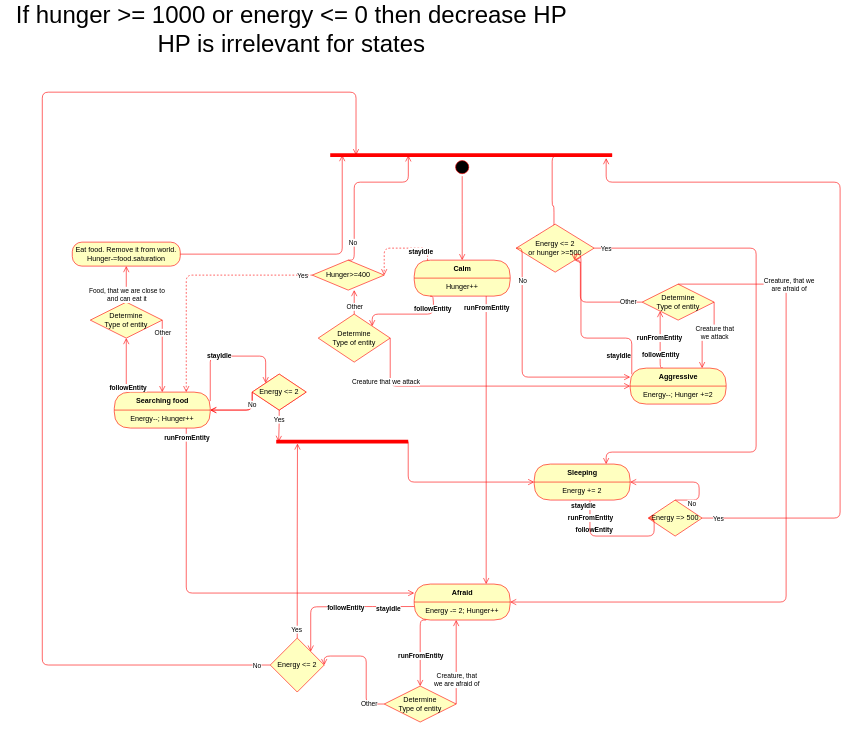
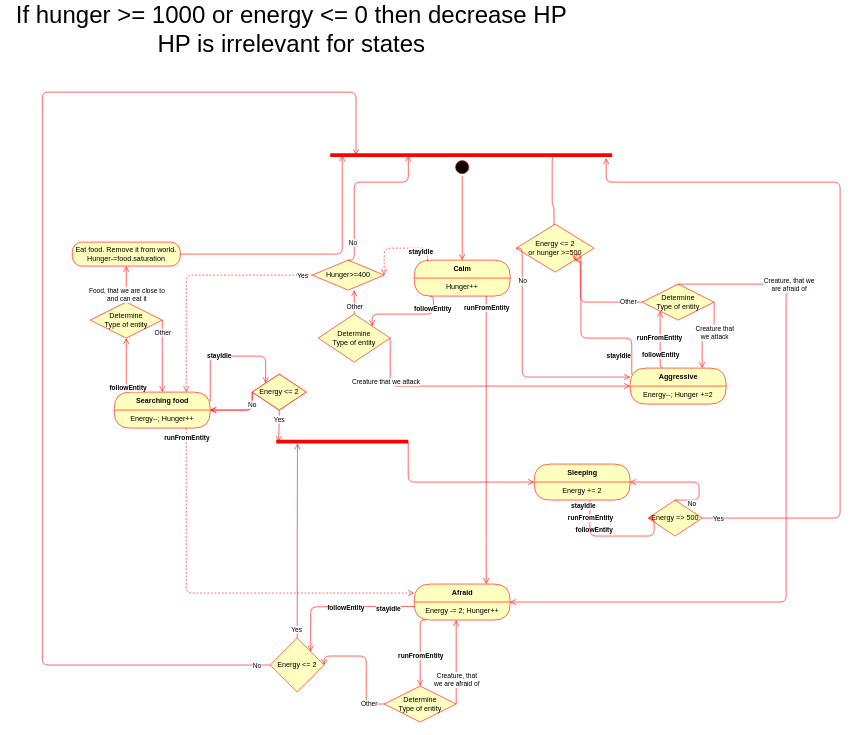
edge "Energy <= 2 or hunger >=500" -> "Sleeping": removed, label "Yes"
edge "Energy--; Hunger++" -> "Afraid": style solid -> dashed
